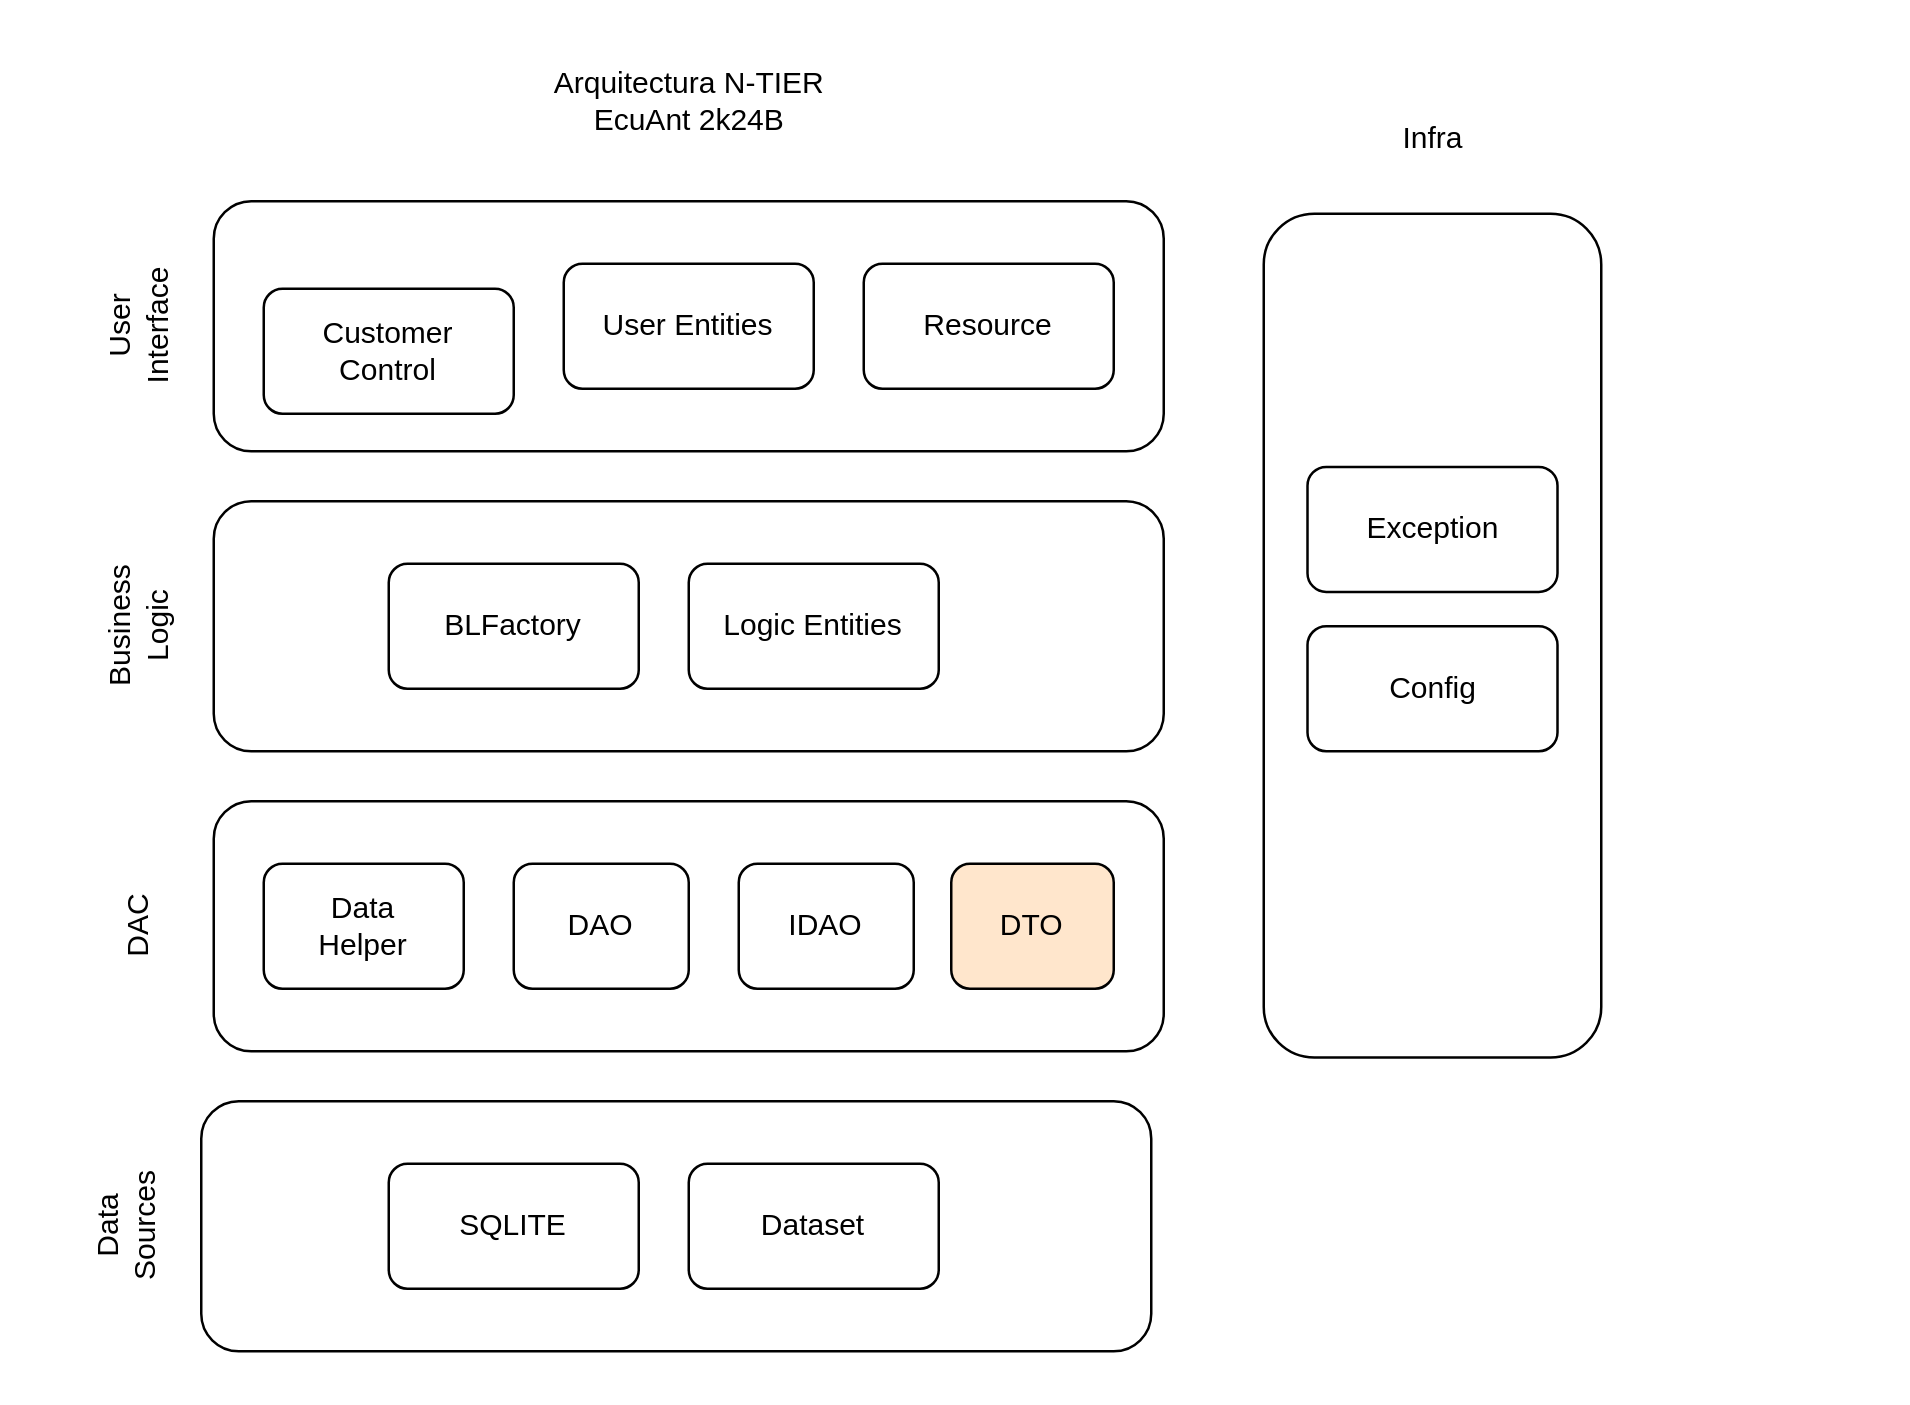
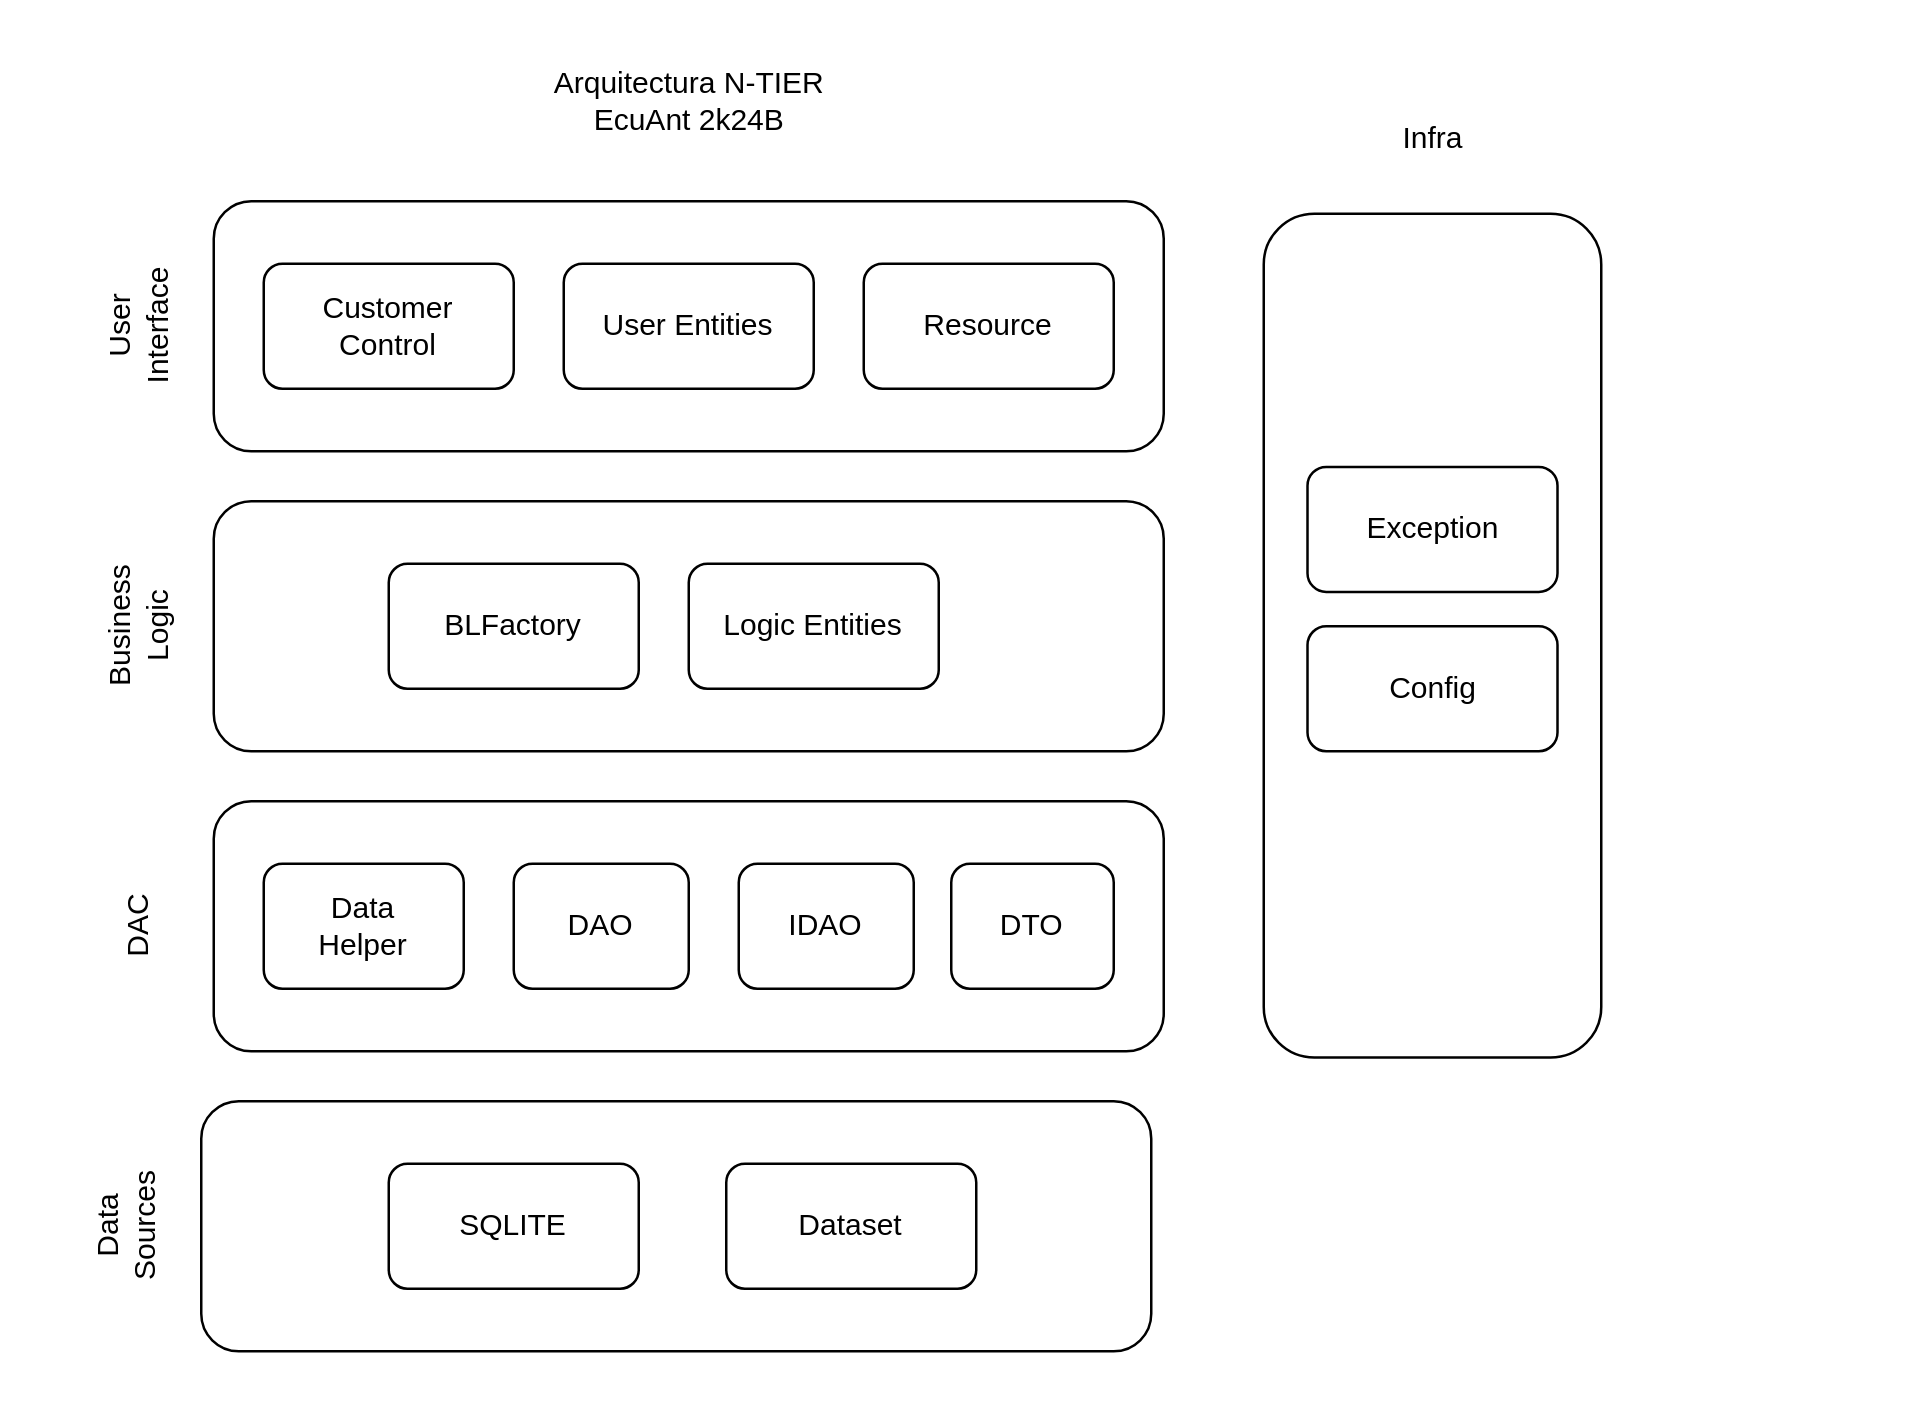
node "Customer Control": moved (389, 351) -> (389, 326)
node "DTO": fillcolor #ffe6cc -> #ffffff
node "Dataset": moved (814, 1226) -> (851, 1226)
